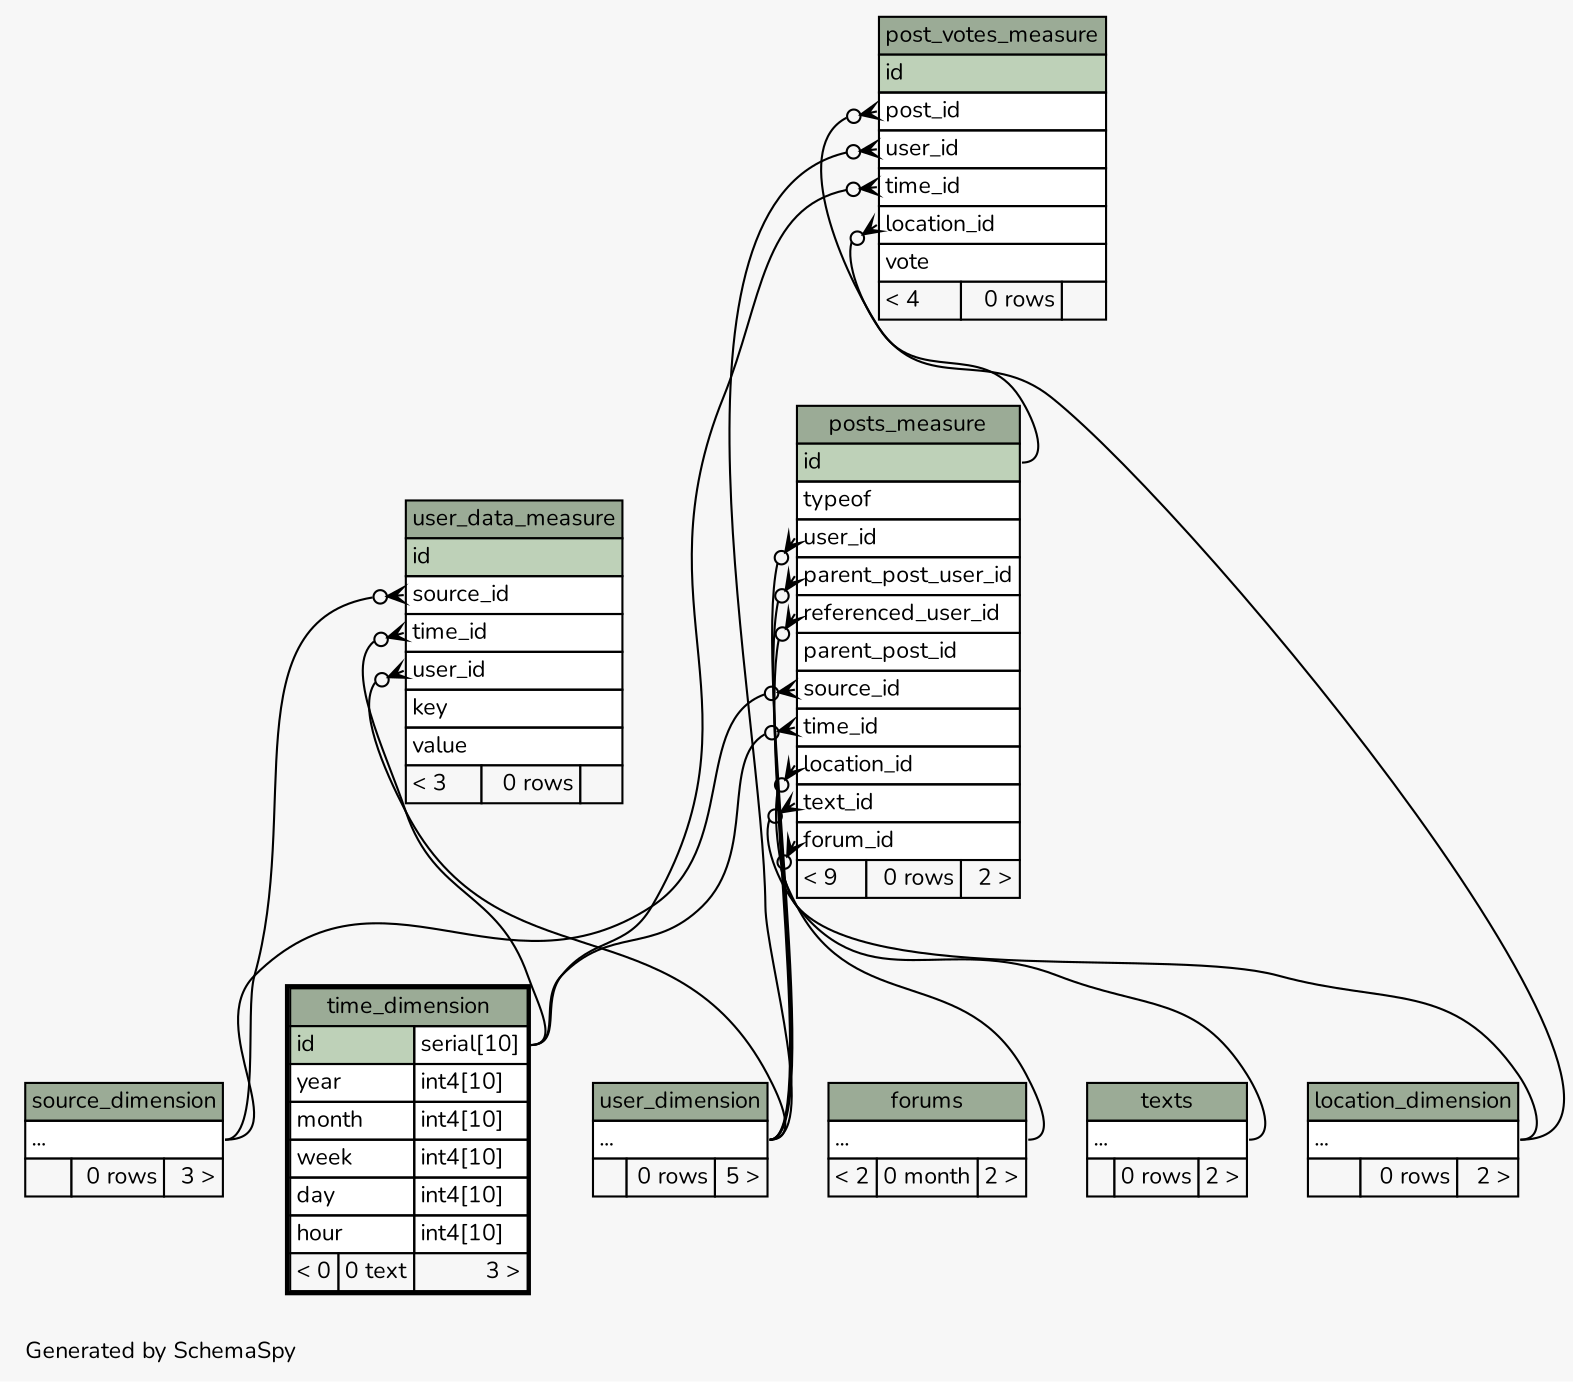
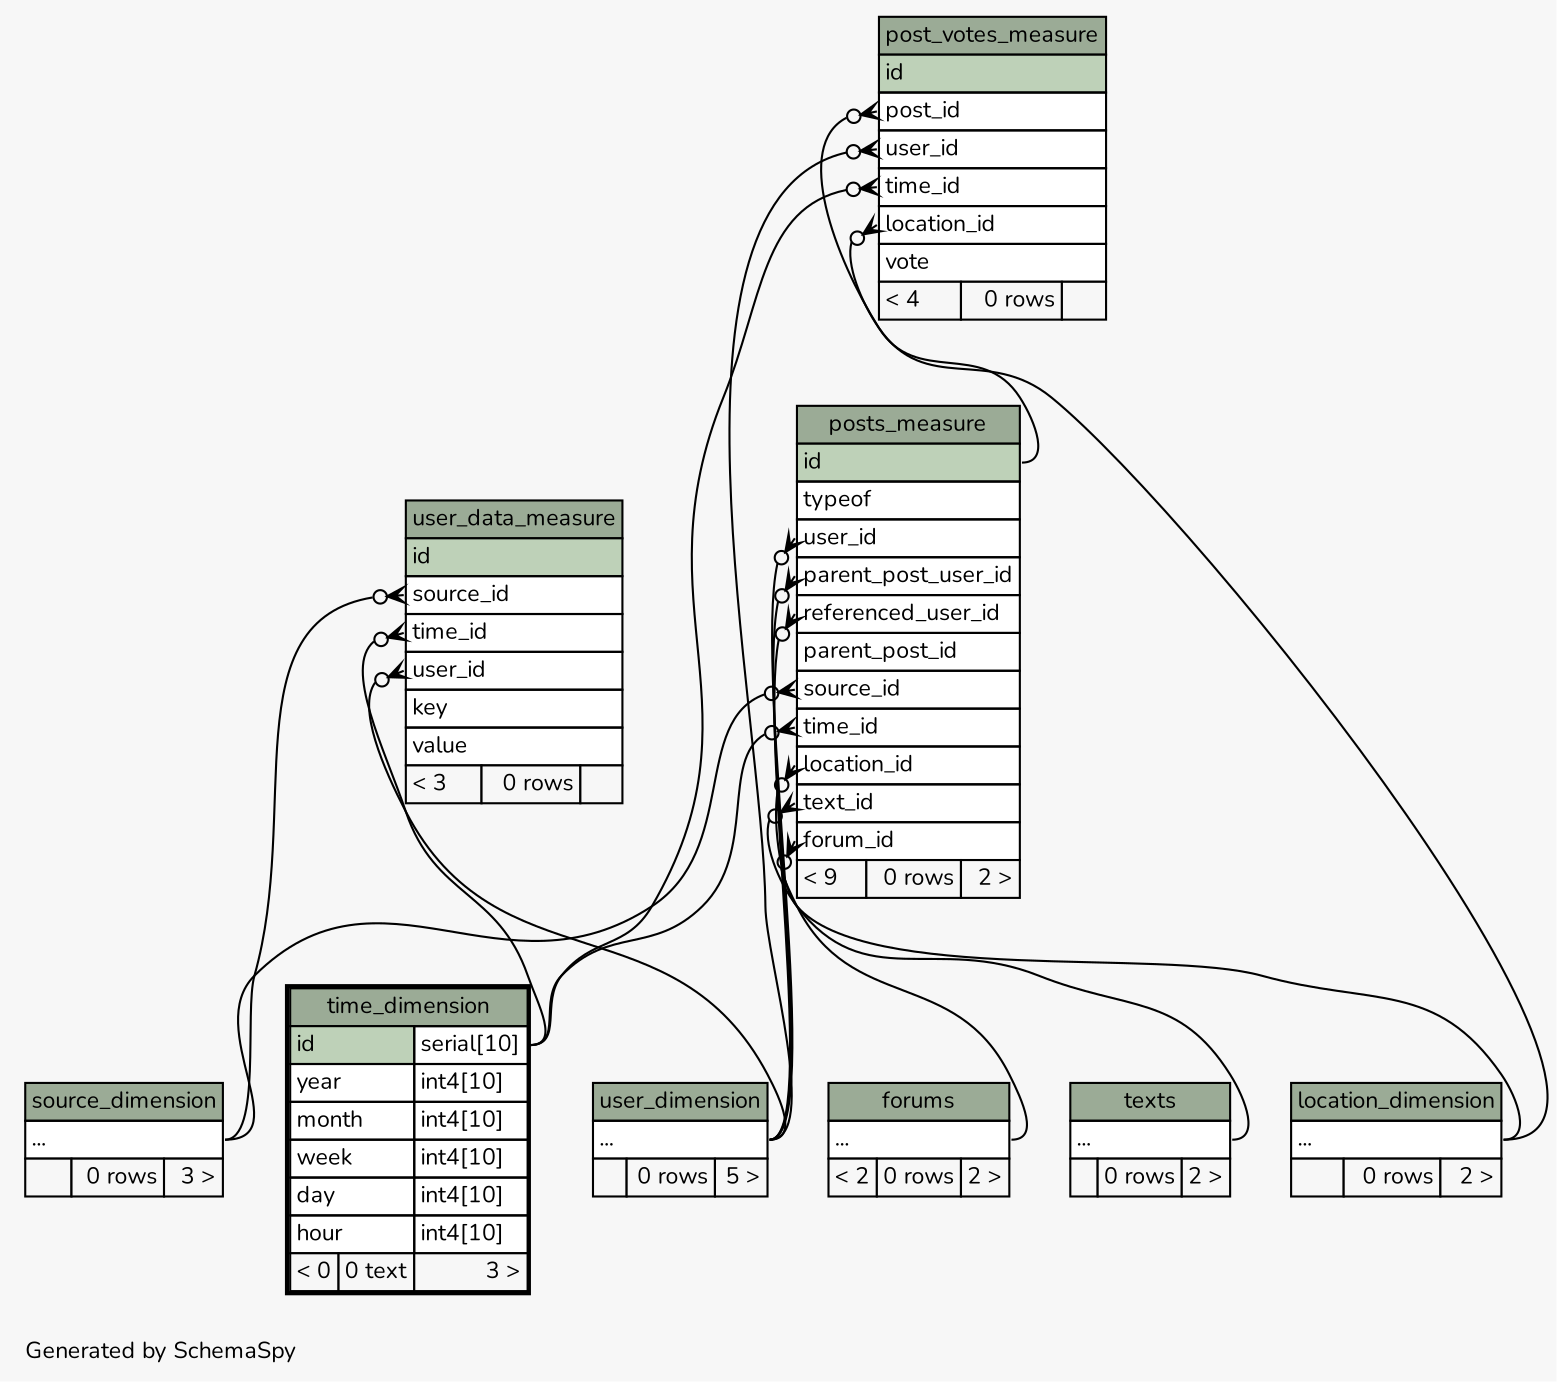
node "forums": text "0 month" -> "0 rows"
